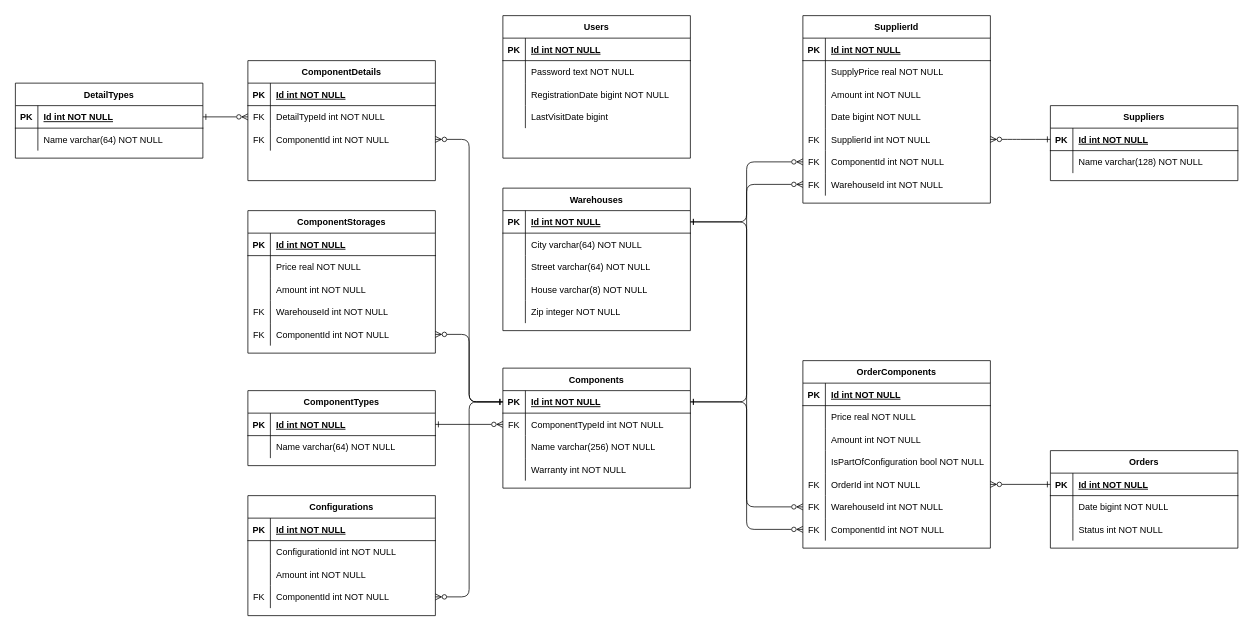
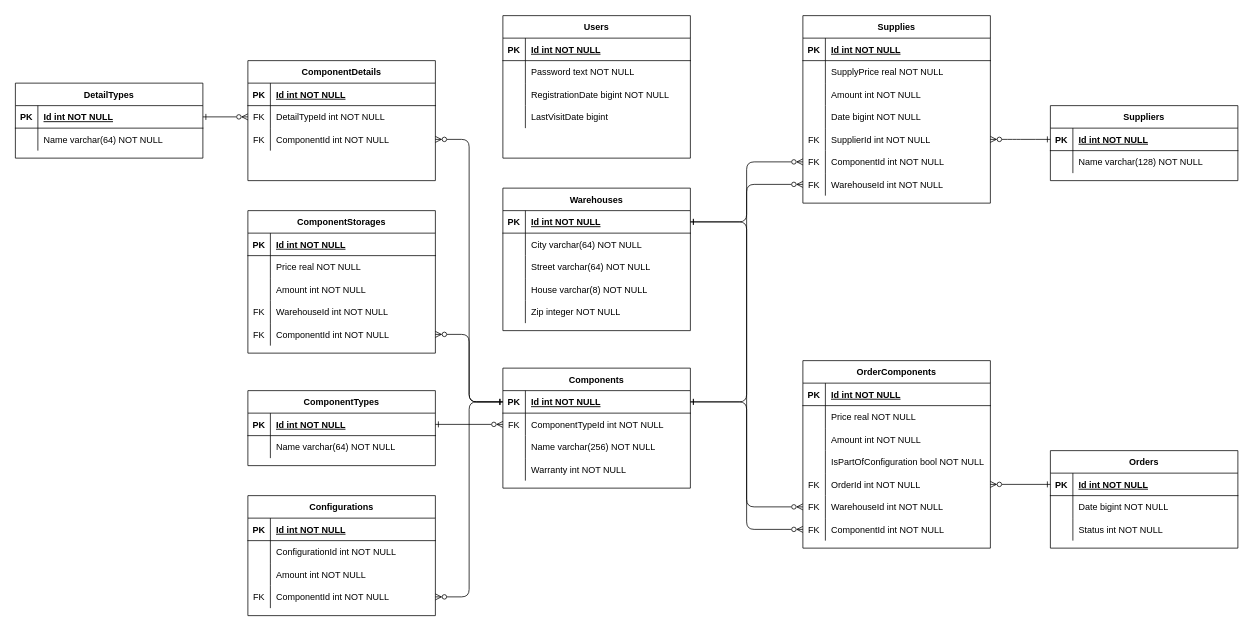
node "SupplierId": label "SupplierId" -> "Supplies"
